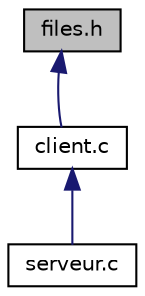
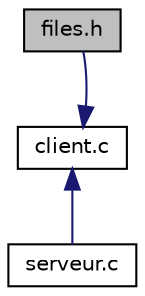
edge "client.c" -> "files.h": reversed
